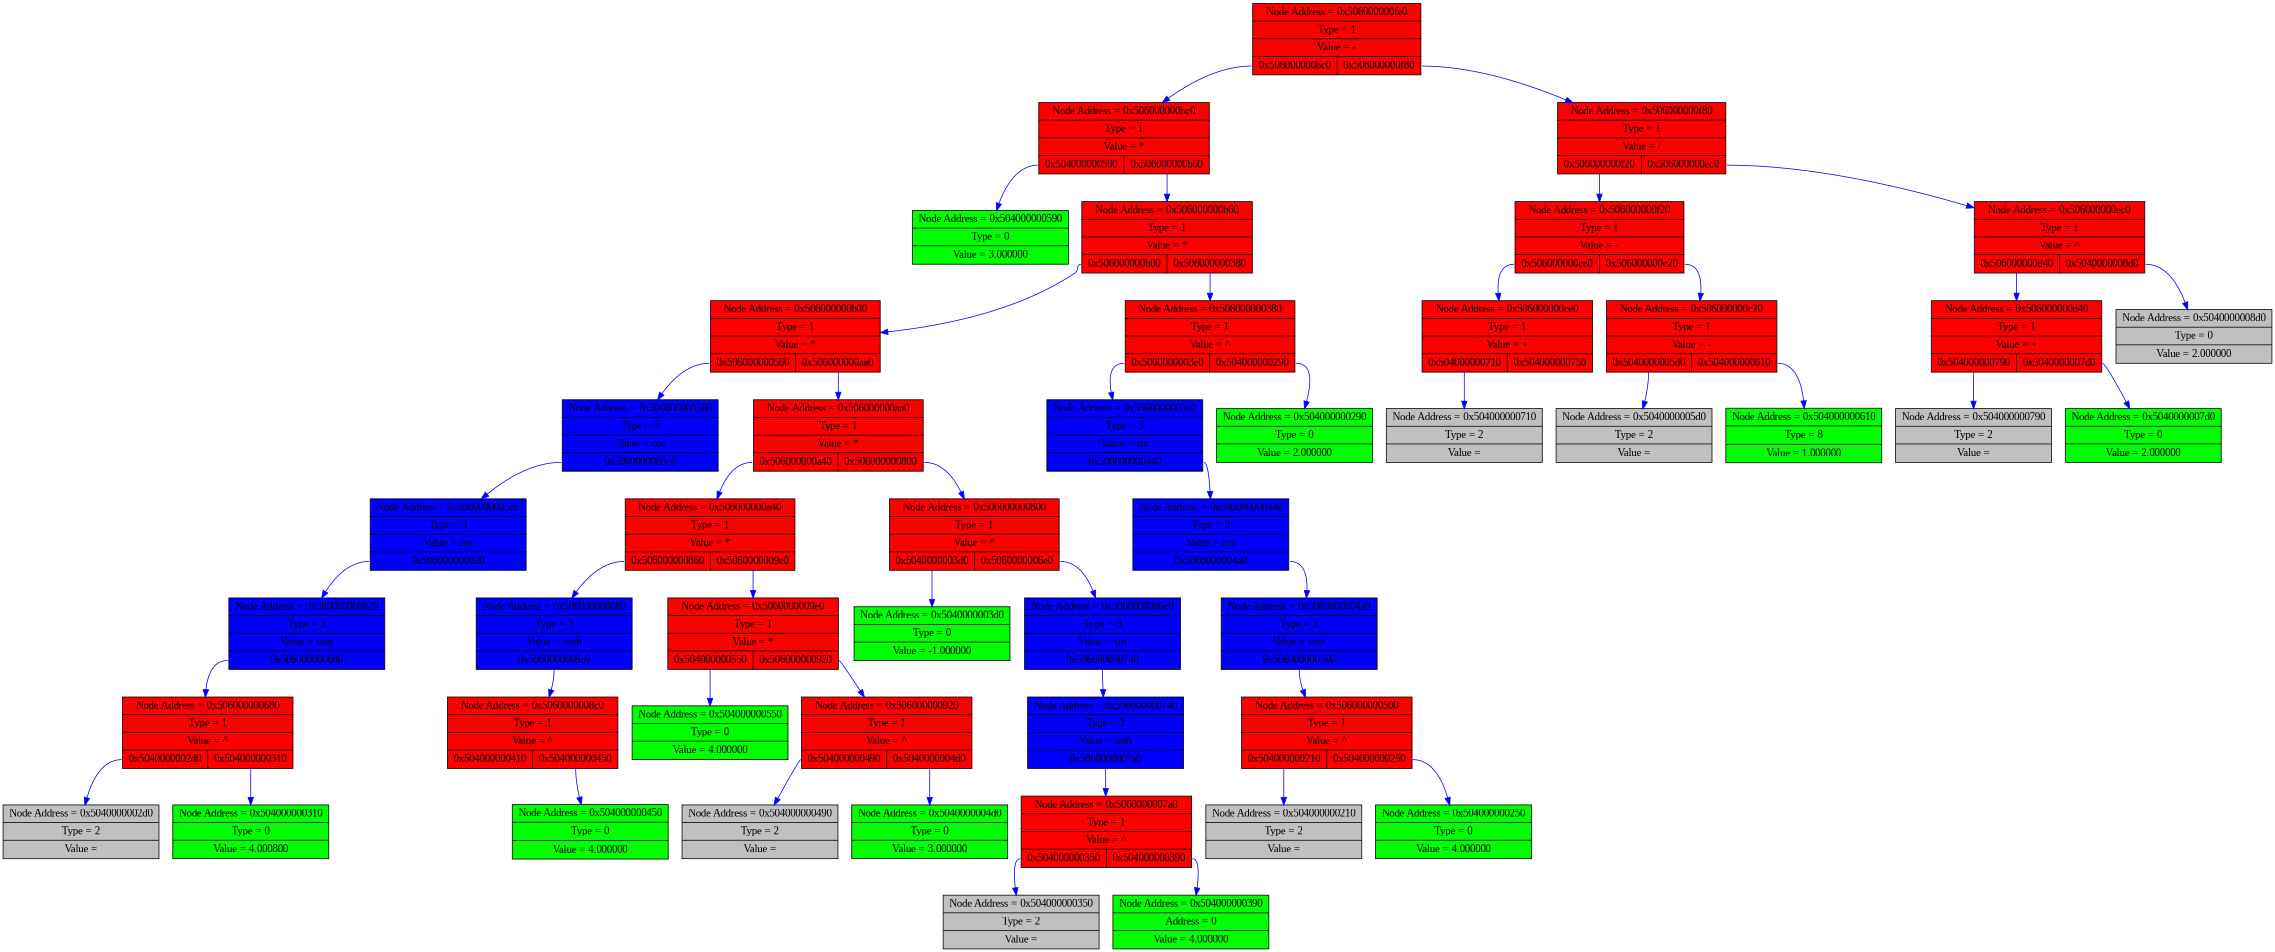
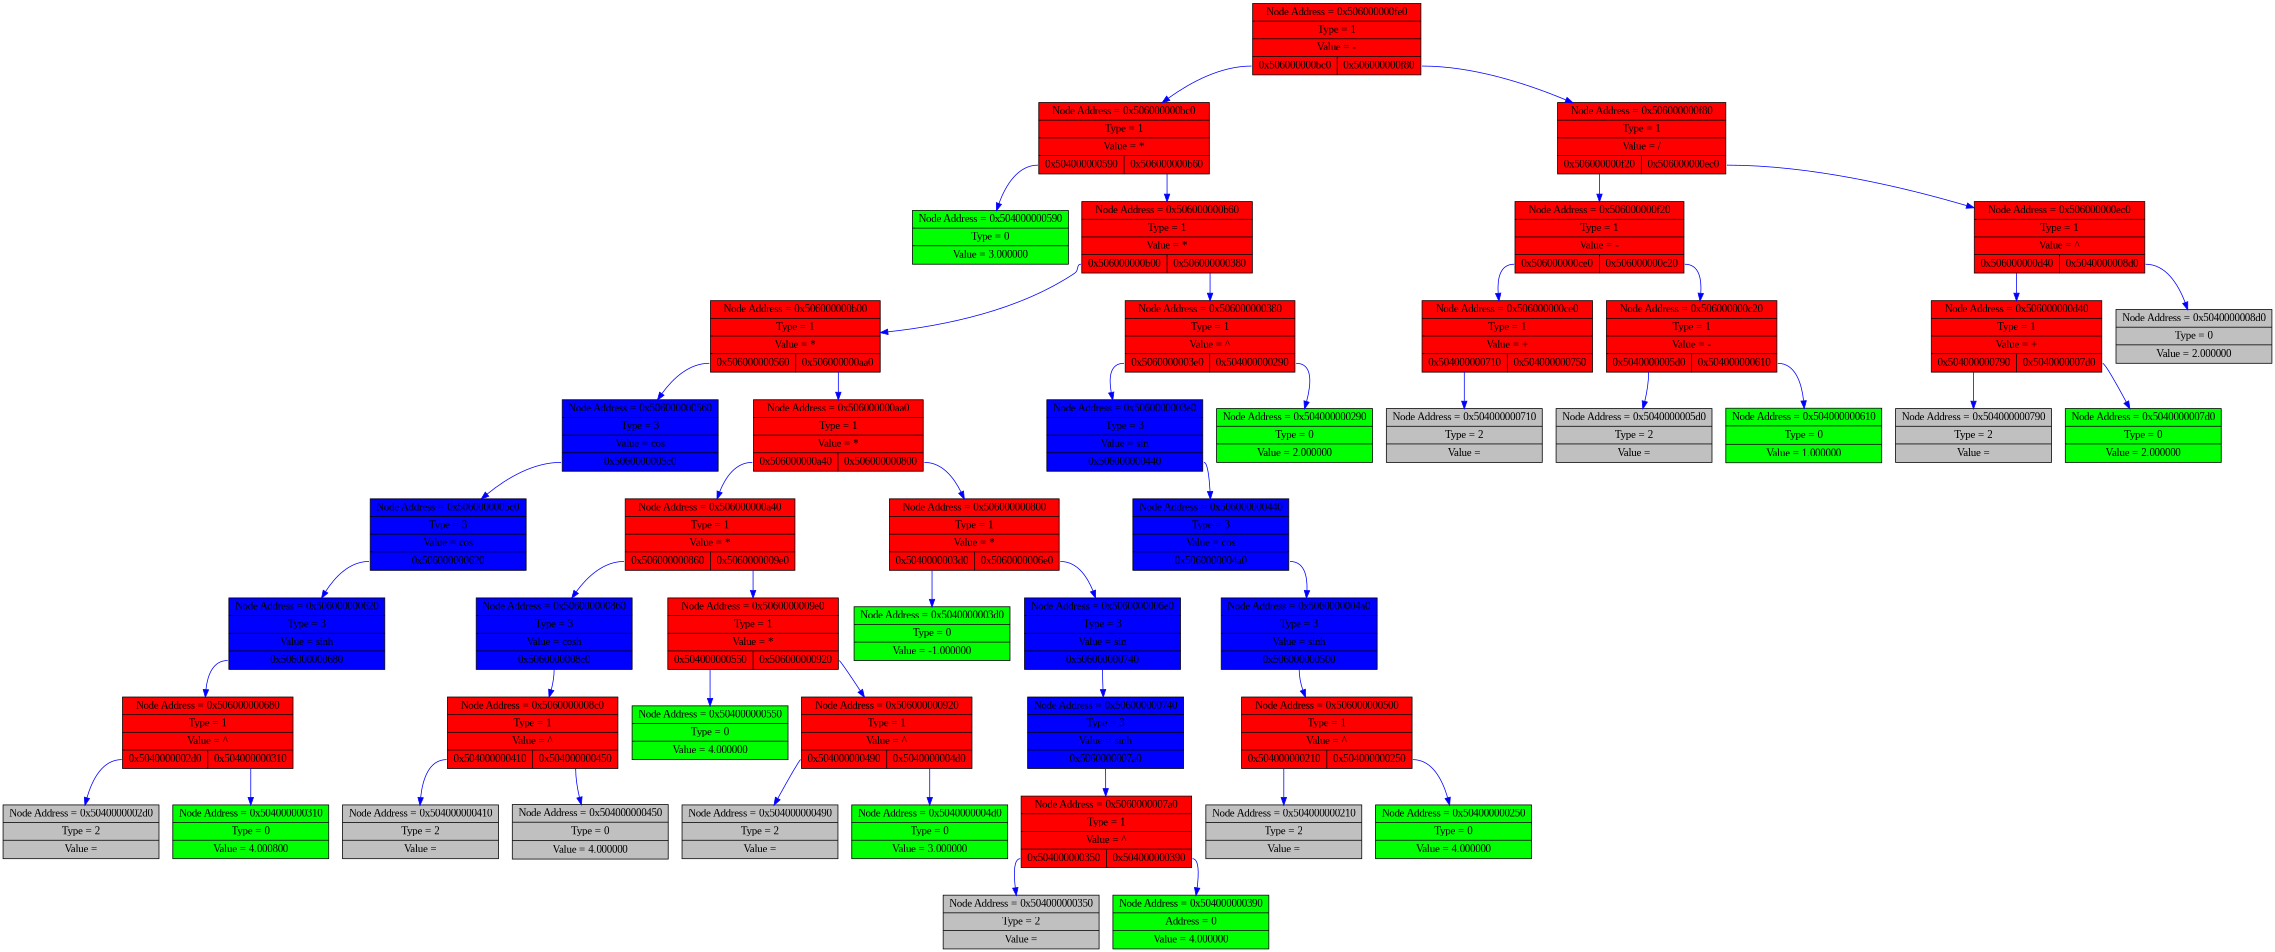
node "Node Address = 0x504000000610": text "Type = 8" -> "Type = 0"
node "Node Address = 0x504000000410": added
node "Node Address = 0x504000000450": fillcolor green -> grey
